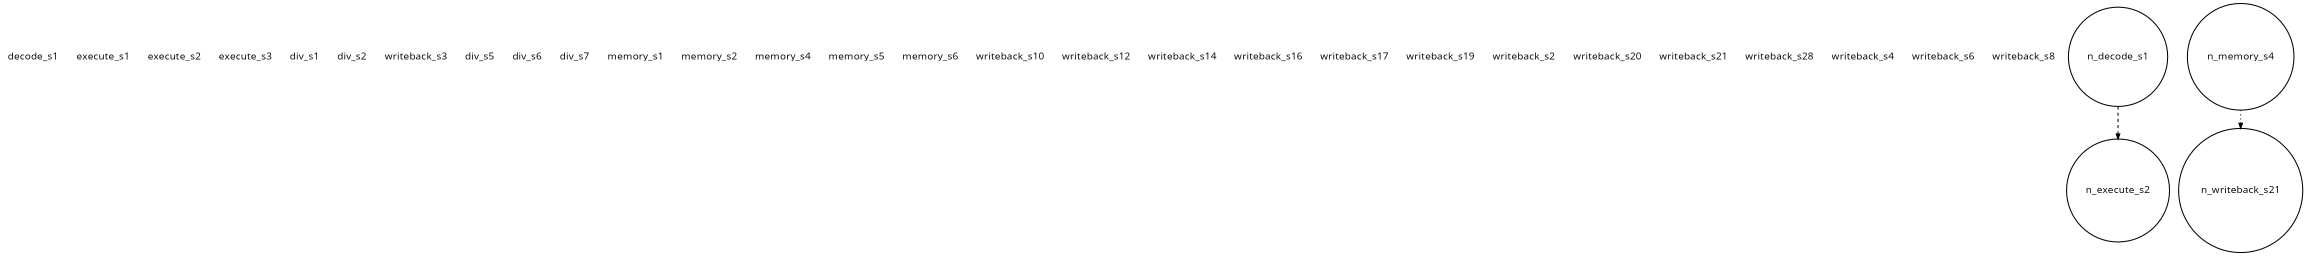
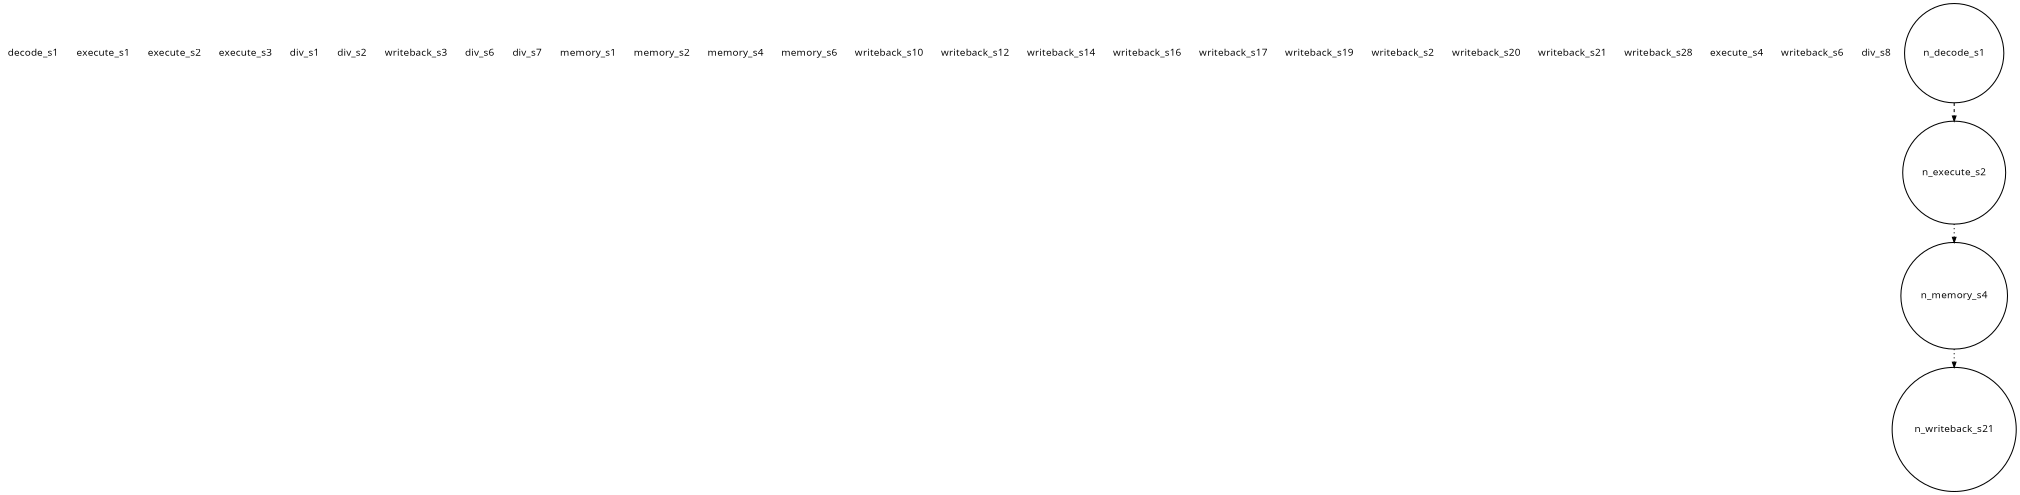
node "div_s5": removed
node "memory_s5": removed
node "writeback_s4": label "writeback_s4" -> "execute_s4"
node "writeback_s8": label "writeback_s8" -> "div_s8"
edge "n_execute_s2" -> "n_memory_s4": added
